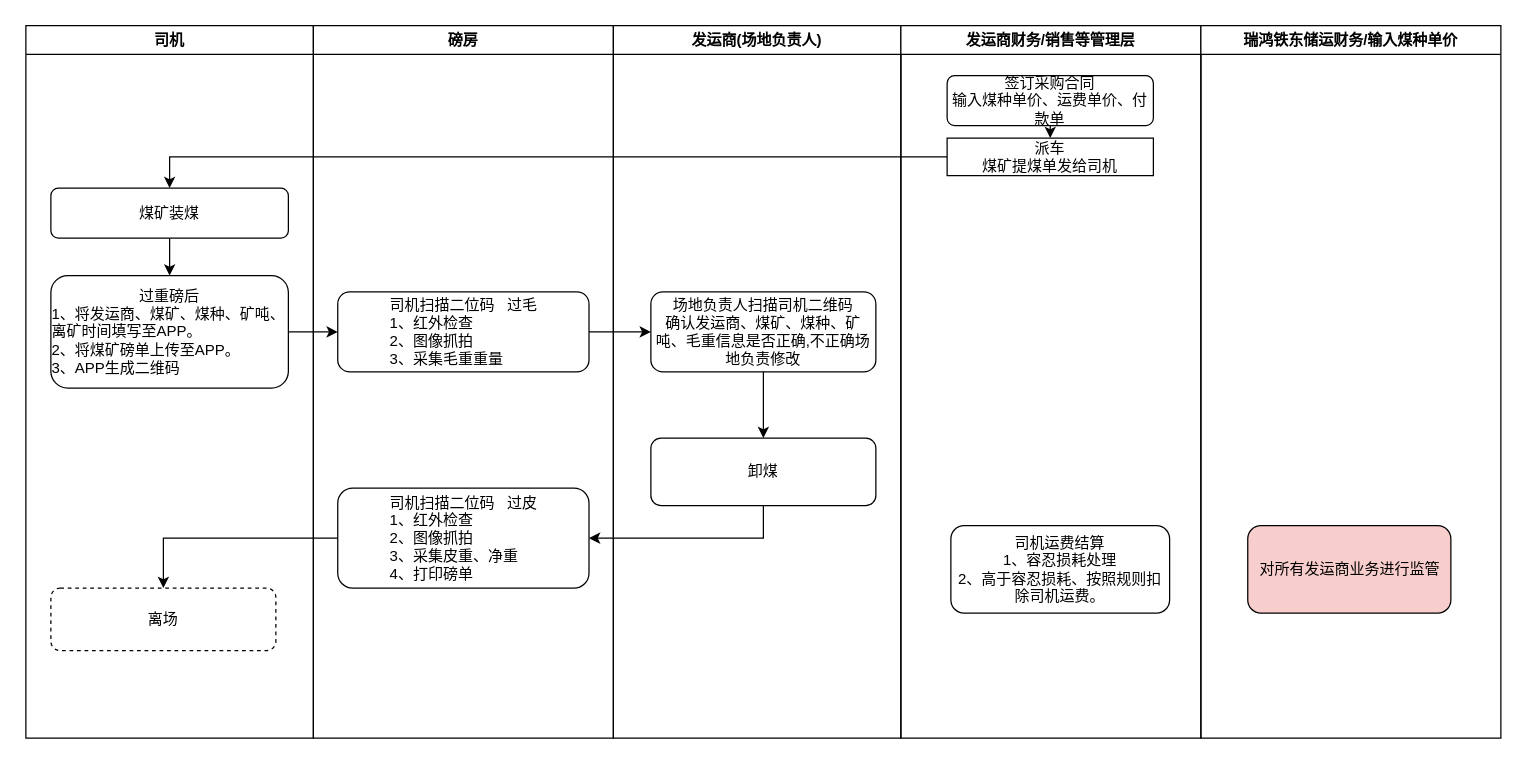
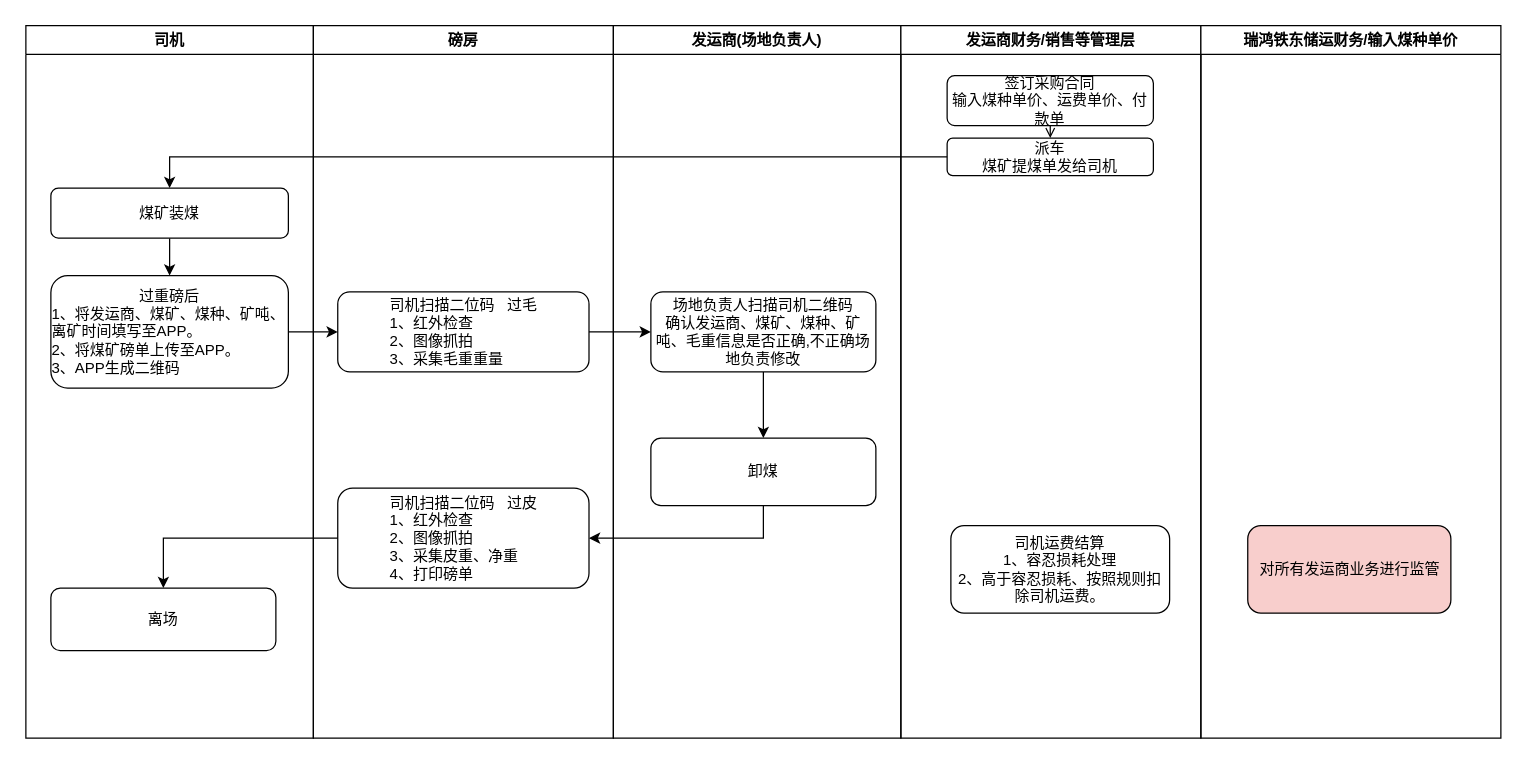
edge "签订采购合同 输入煤种单价、运费单价、付款单" -> "派车 煤矿提煤单发给司机": arrowhead classic -> open
node "派车 煤矿提煤单发给司机": shape rectangle -> rounded rectangle
node "离场": style dashed -> solid
